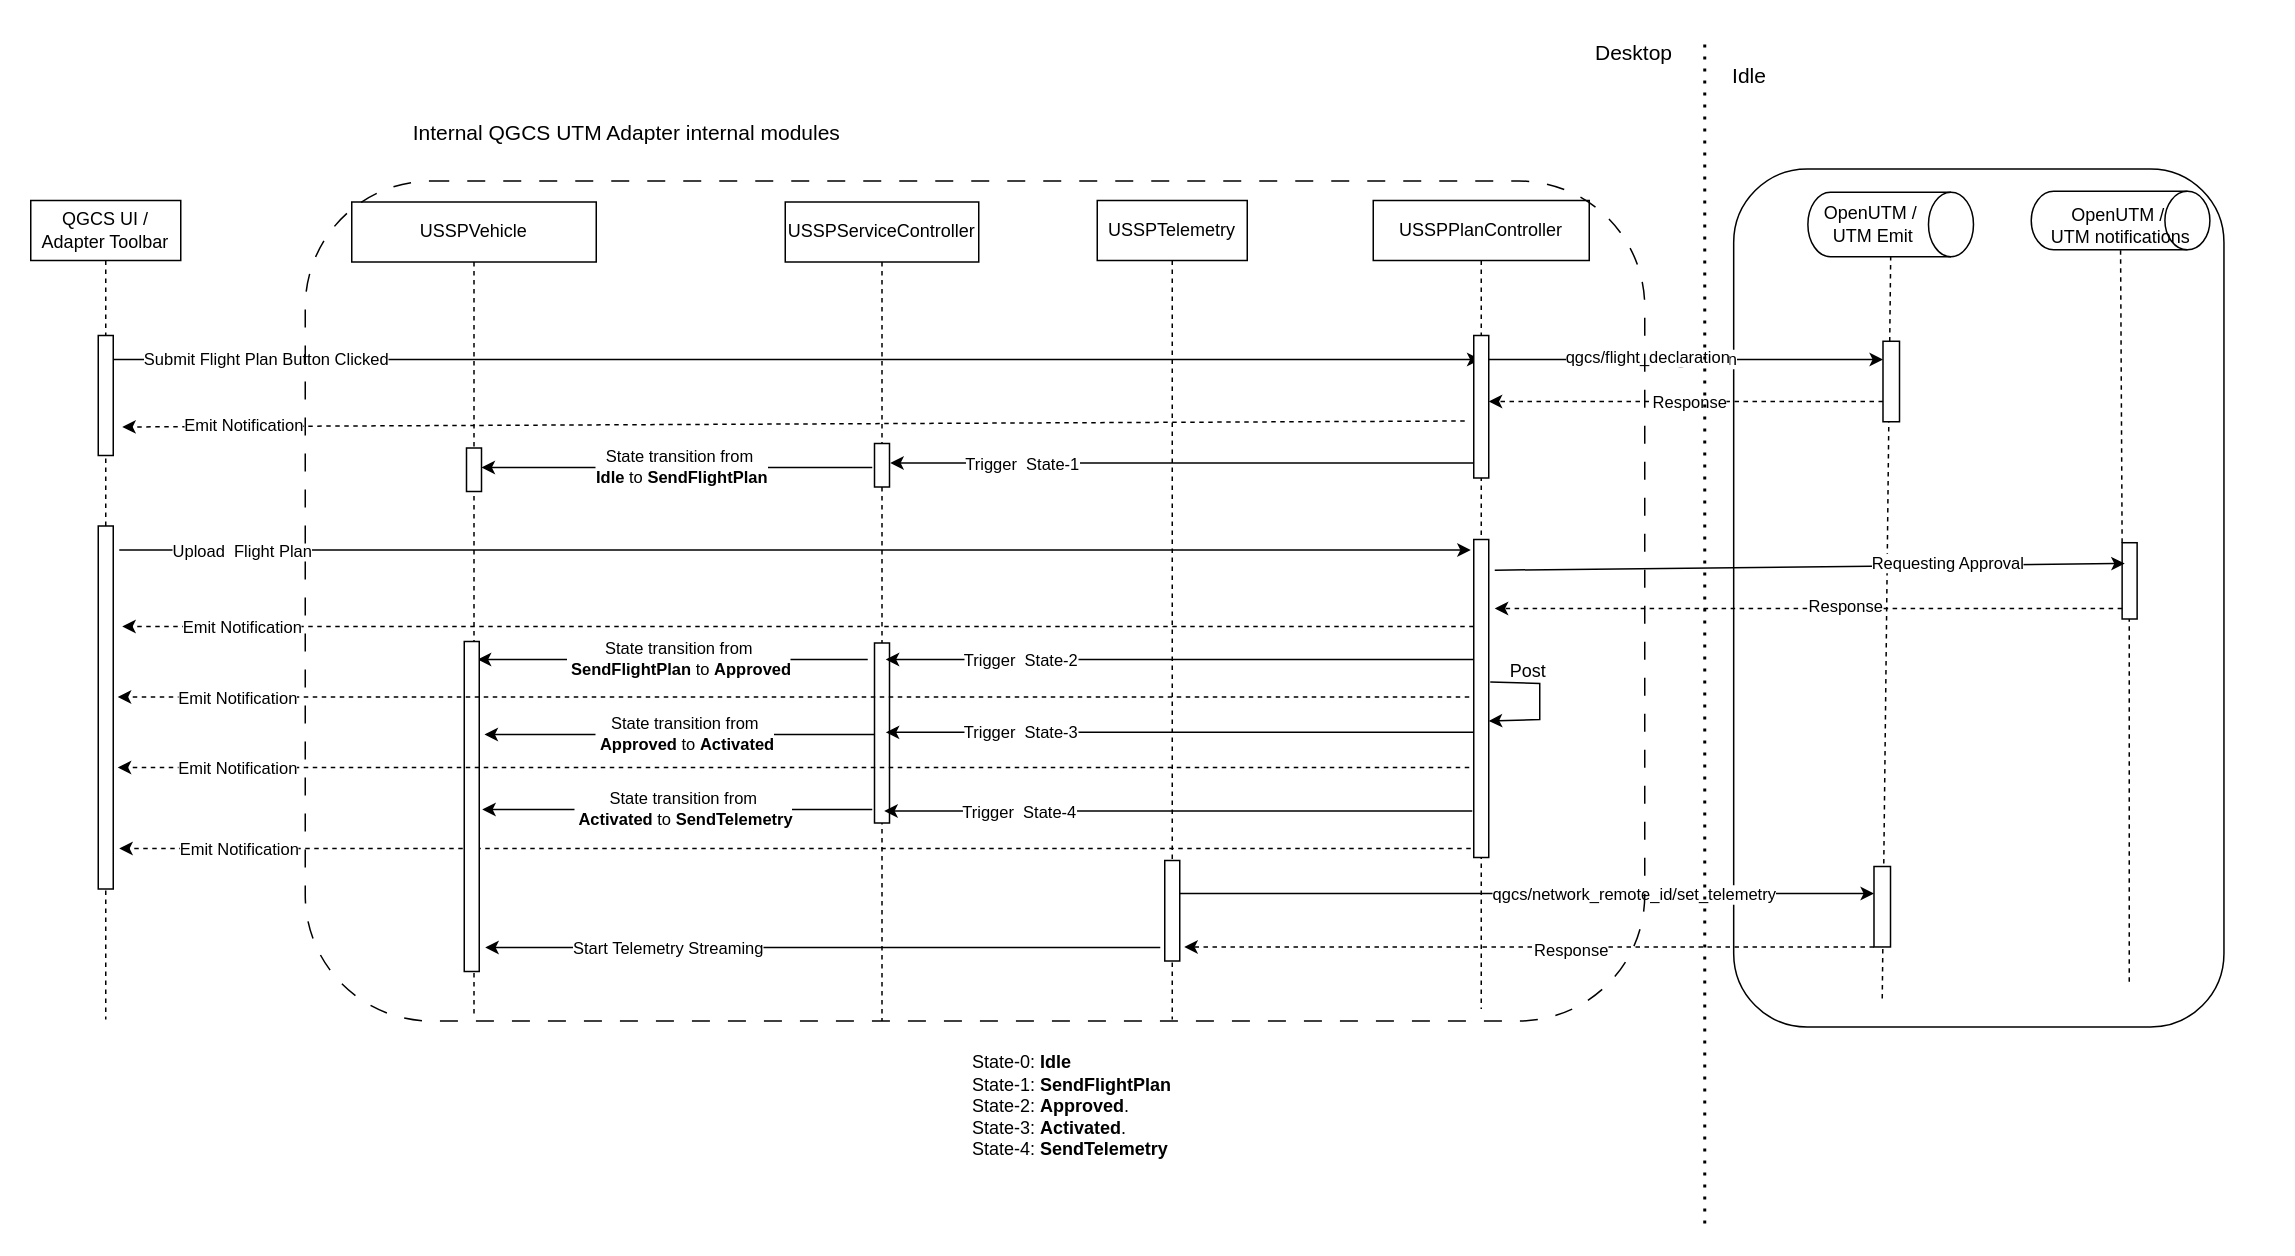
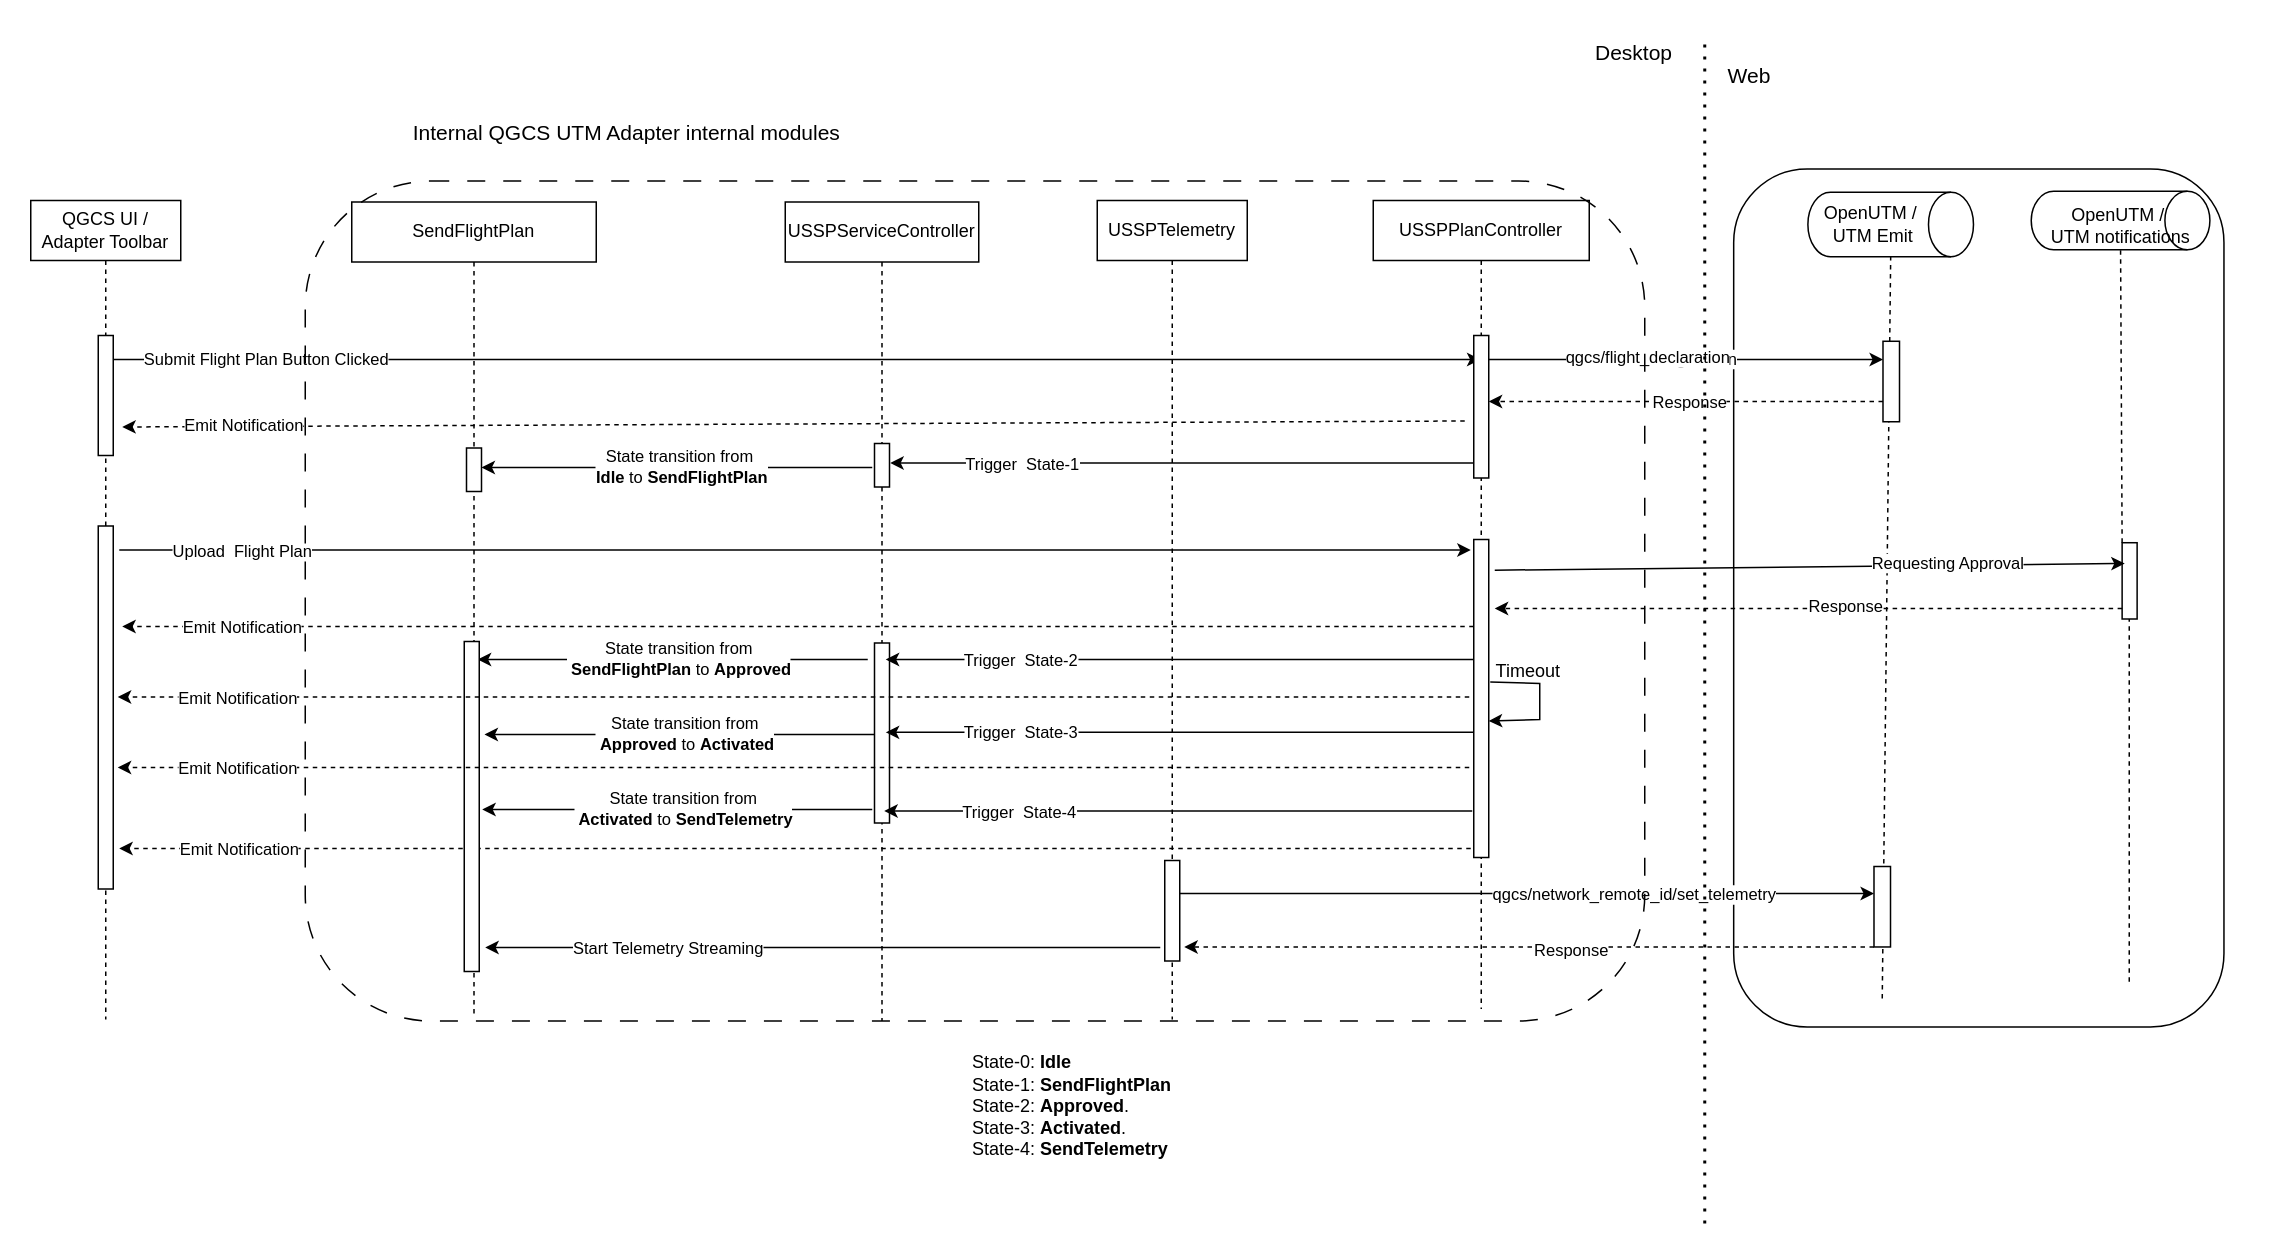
node "Idle": label "Idle" -> "Web"
node "USSPVehicle": label "USSPVehicle" -> "SendFlightPlan"
node "Post": label "Post" -> "Timeout"
